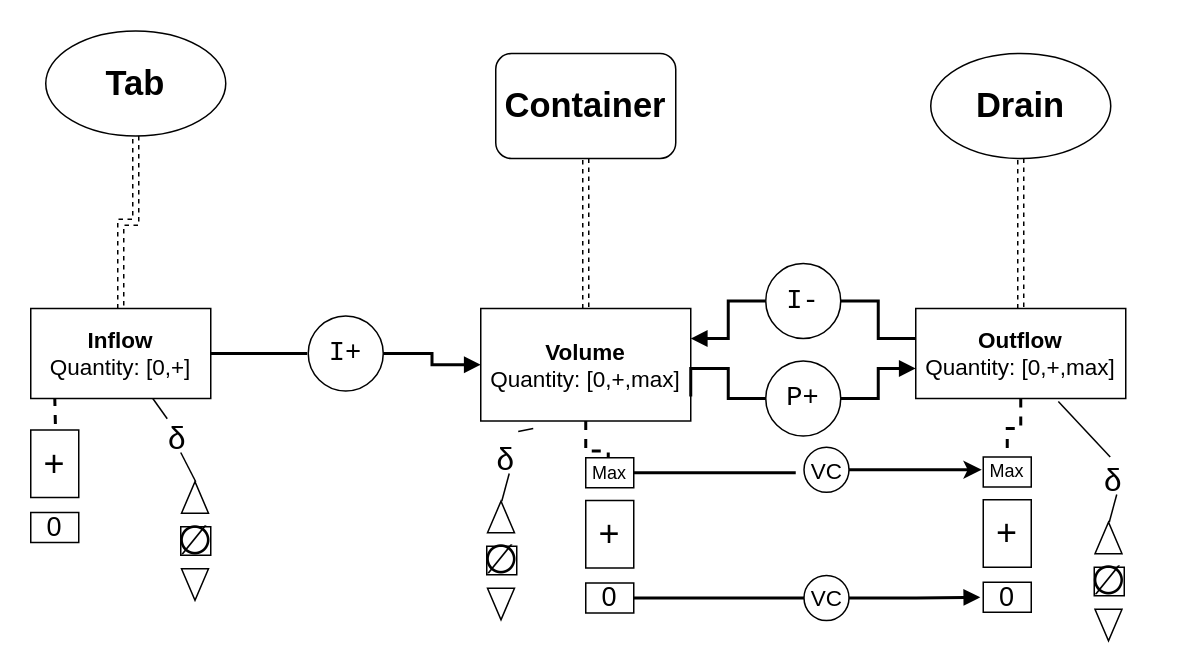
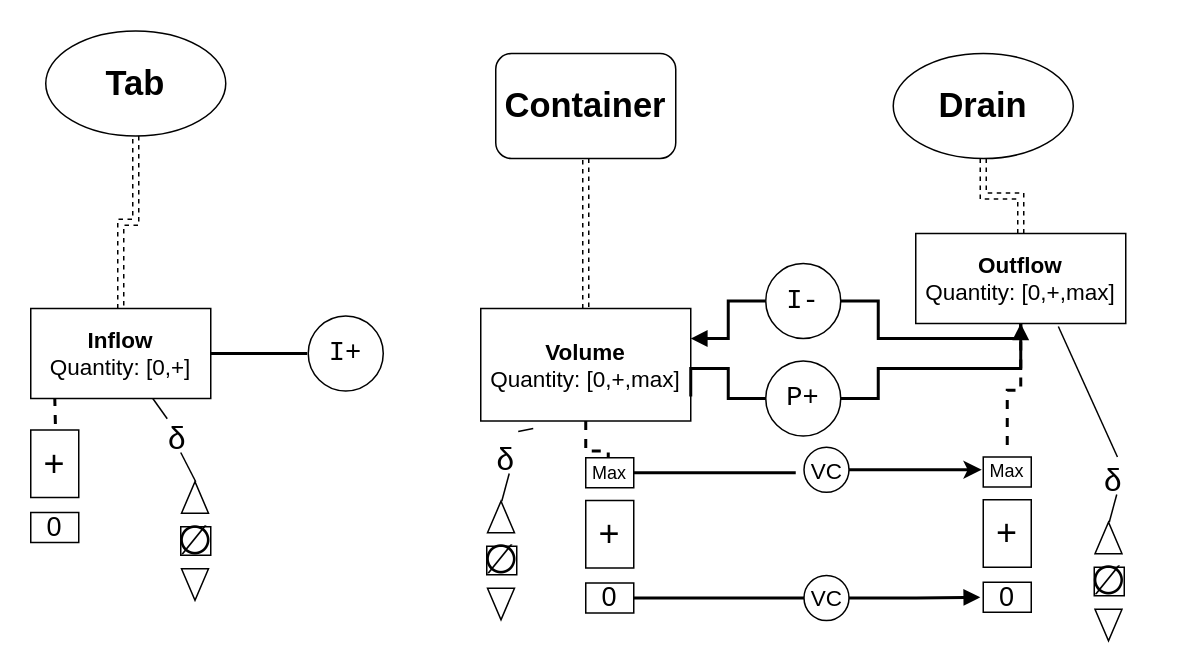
node "Drain": moved (1021, 106) -> (983, 106)
edge "I+" -> "Volume Quantity: [0,+,max]": removed
node "Outflow Quantity: [0,+,max]": moved (1021, 353) -> (1021, 278)
